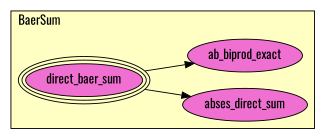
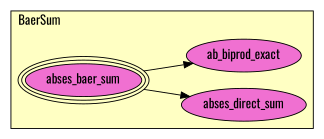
node "direct_baer_sum": label "direct_baer_sum" -> "abses_baer_sum"
